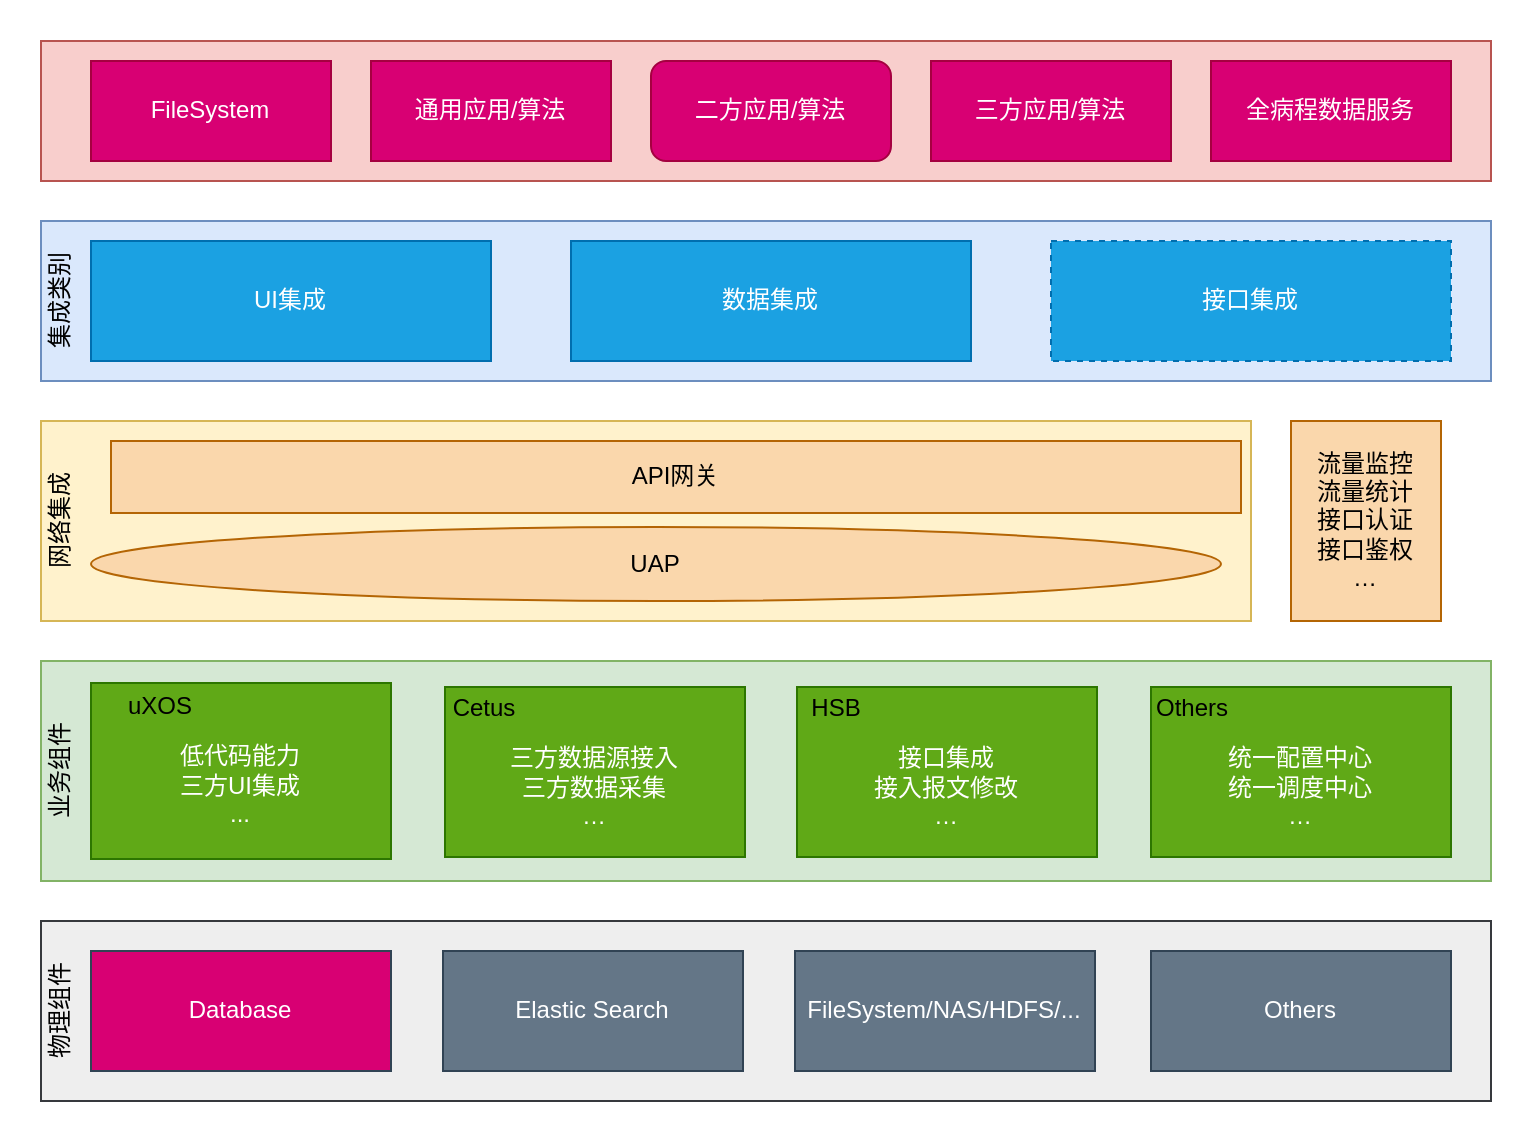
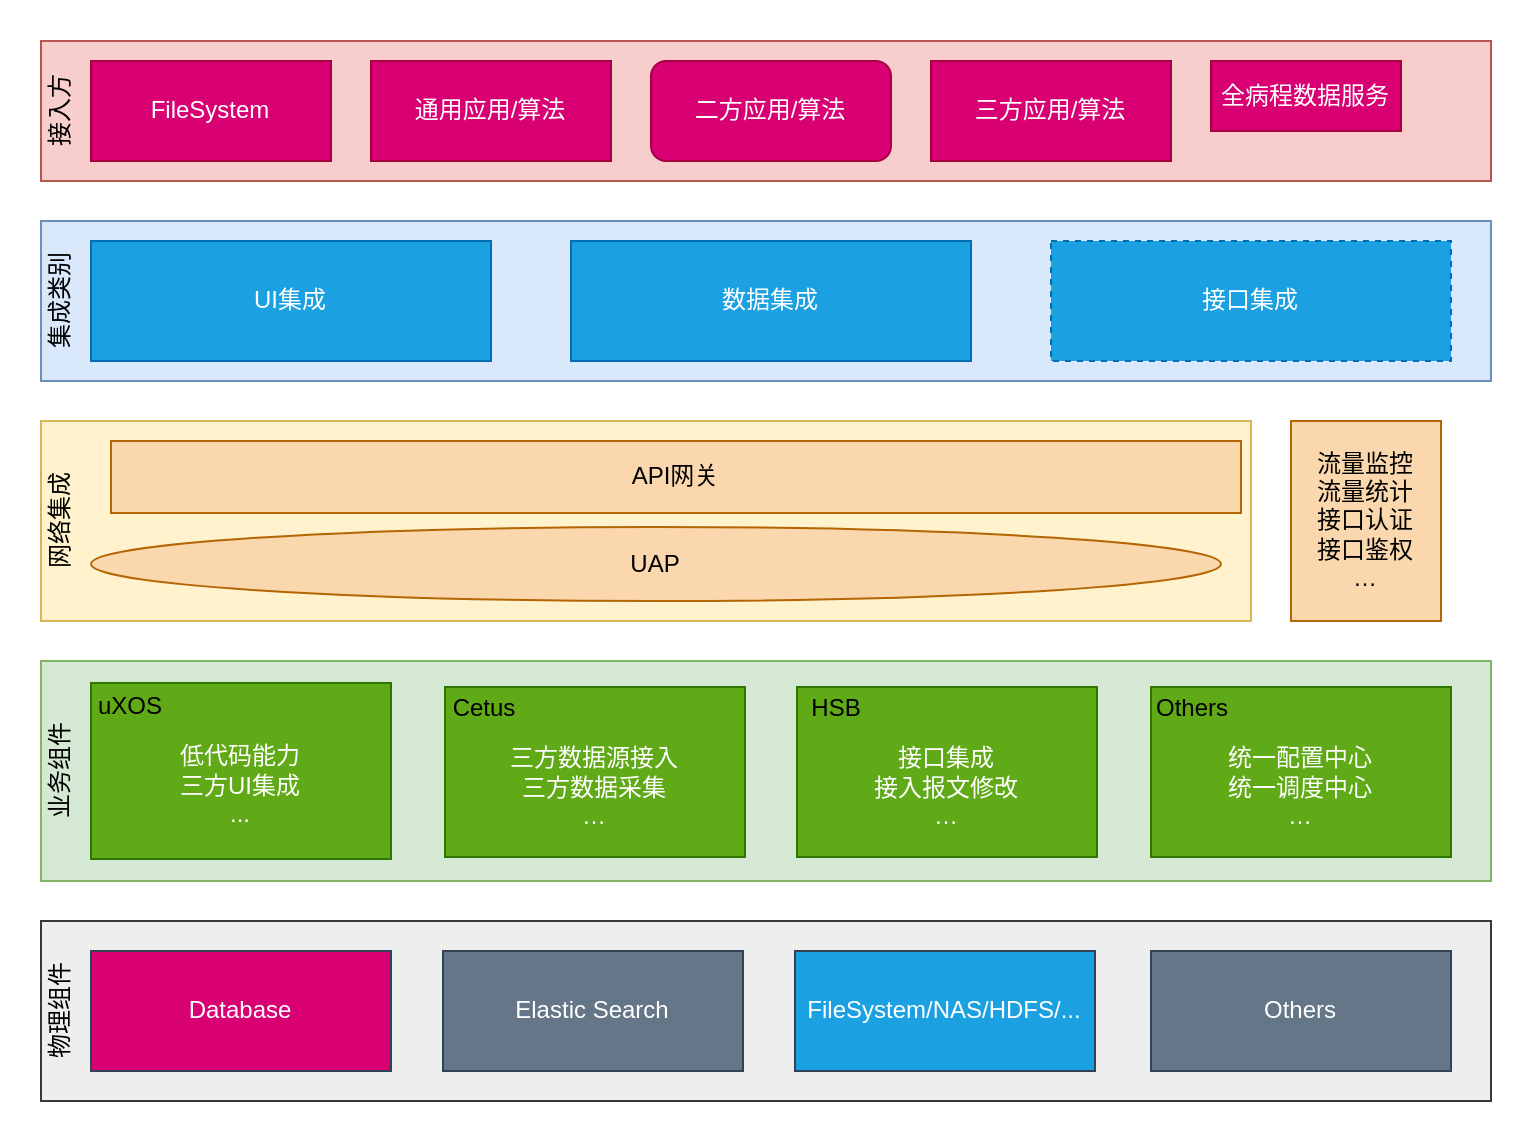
node "接入方": added
node "全病程数据服务": size 240x100 -> 190x70
node "uXOS": moved (161, 707) -> (131, 707)
node "FileSystem/NAS/HDFS/...": fillcolor #647687 -> #1ba1e2
